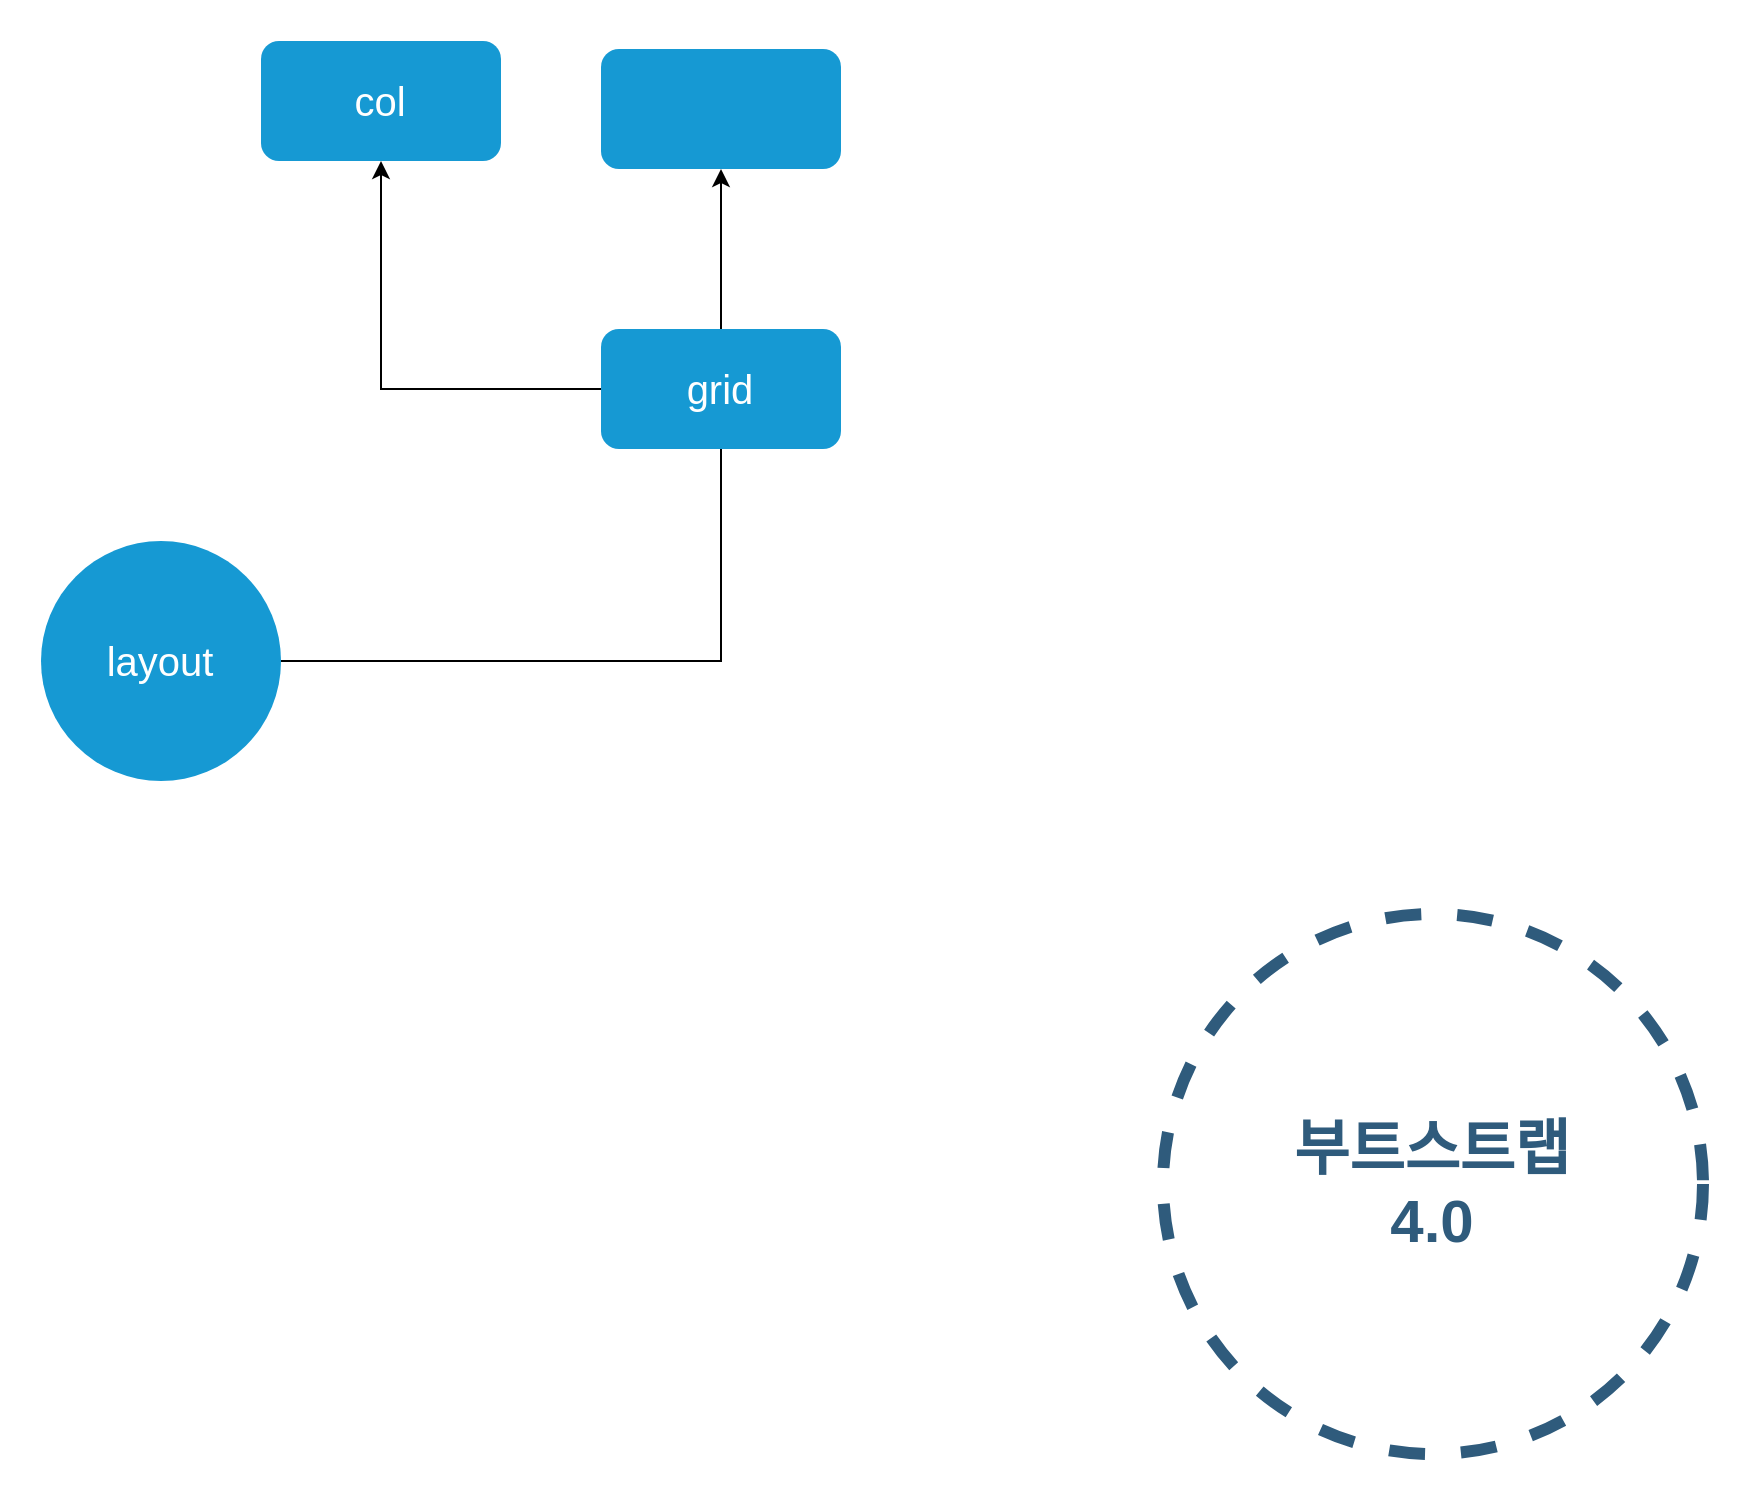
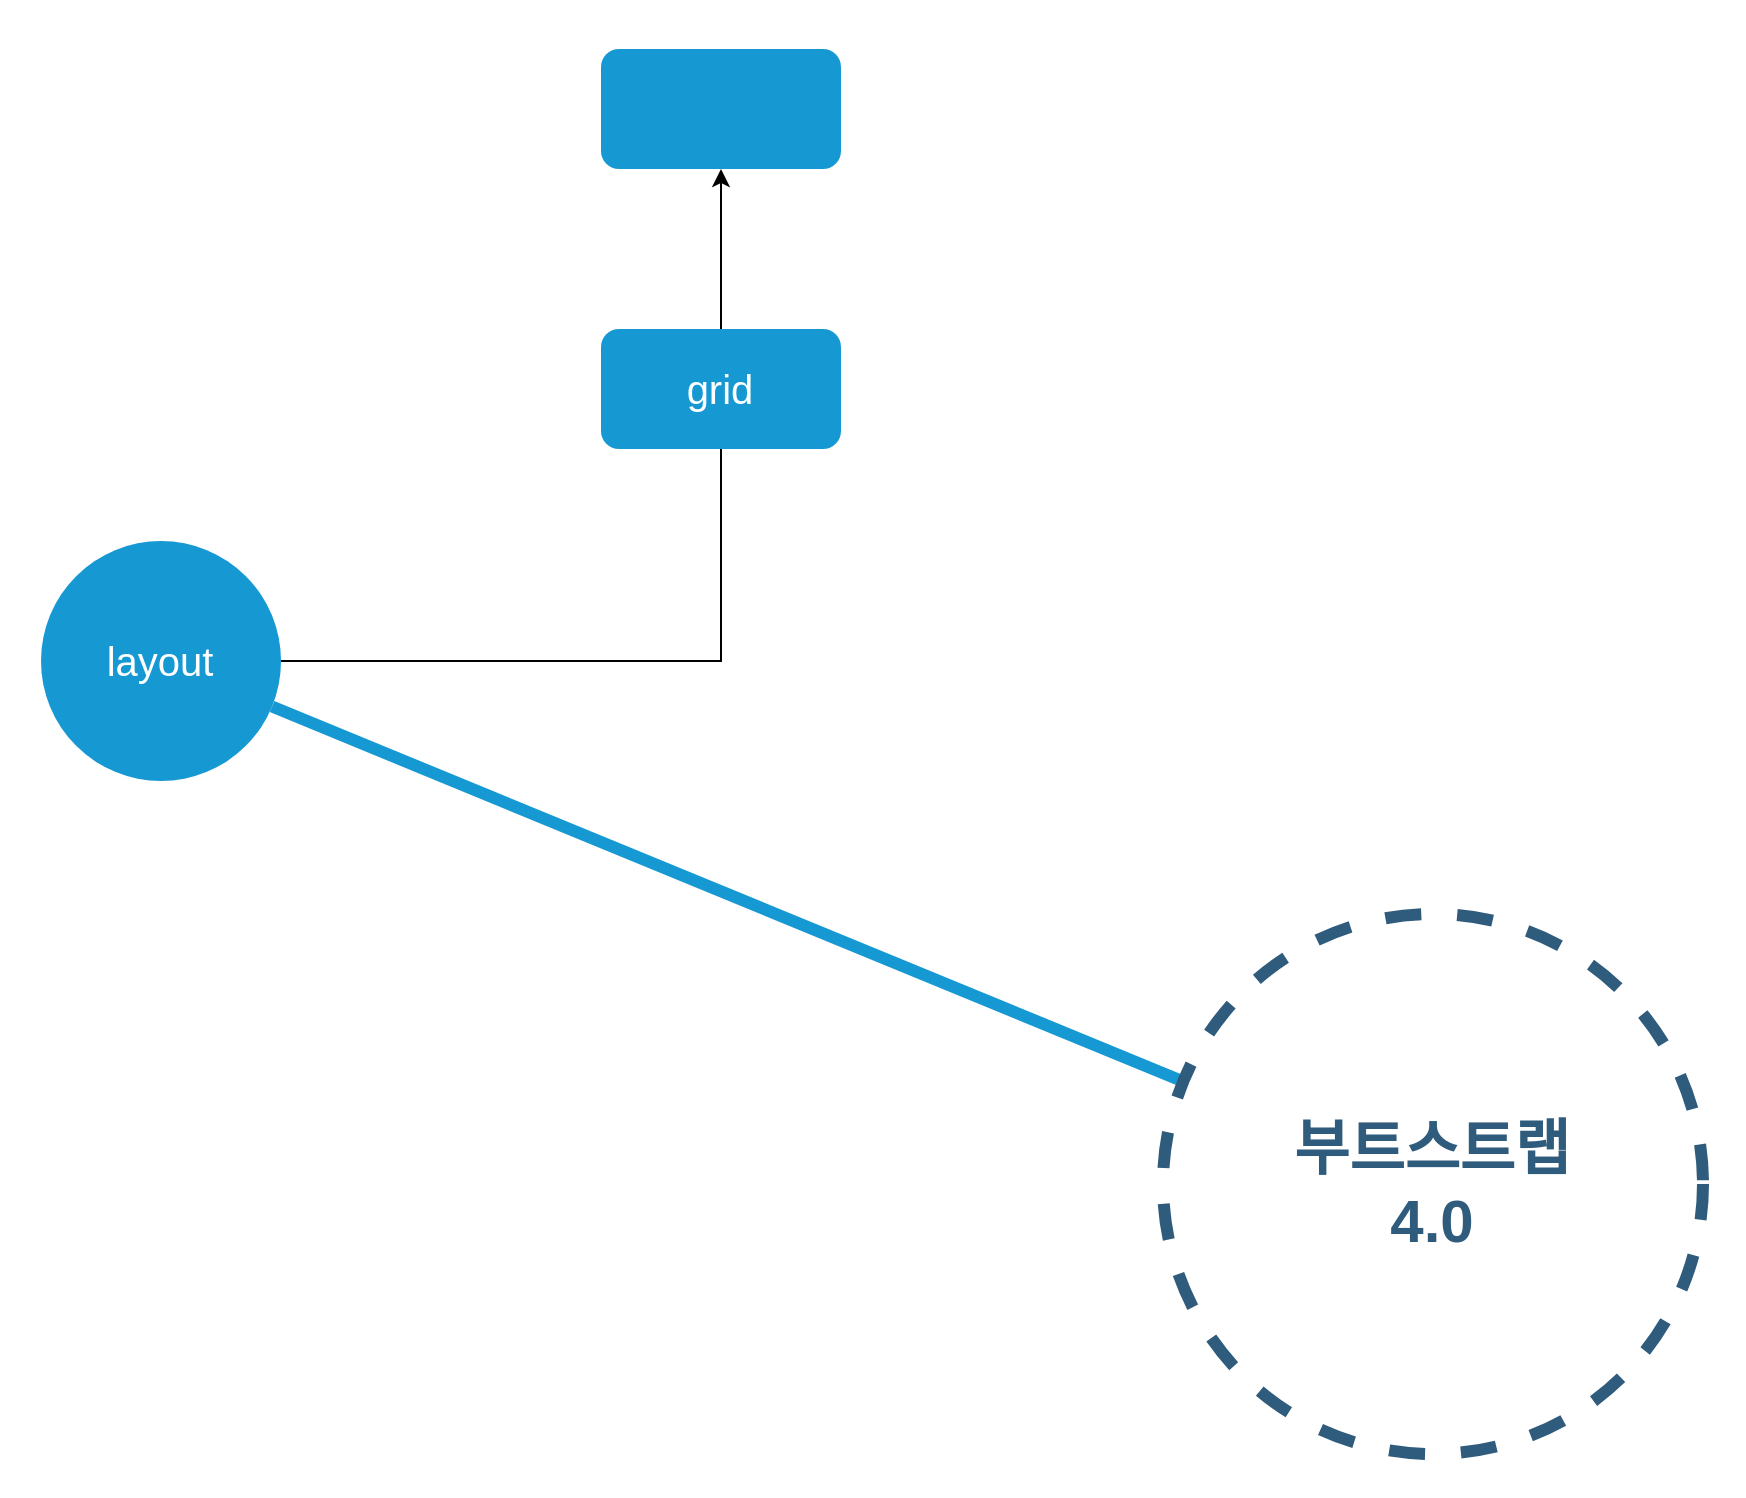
node "col": removed
edge "grid" -> "col": removed
edge "layout" -- "부트스트랩 4.0": added
